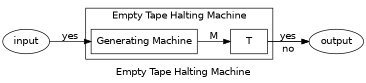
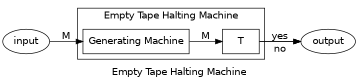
edge "input" -> "Generating Machine": label "yes" -> "M"
